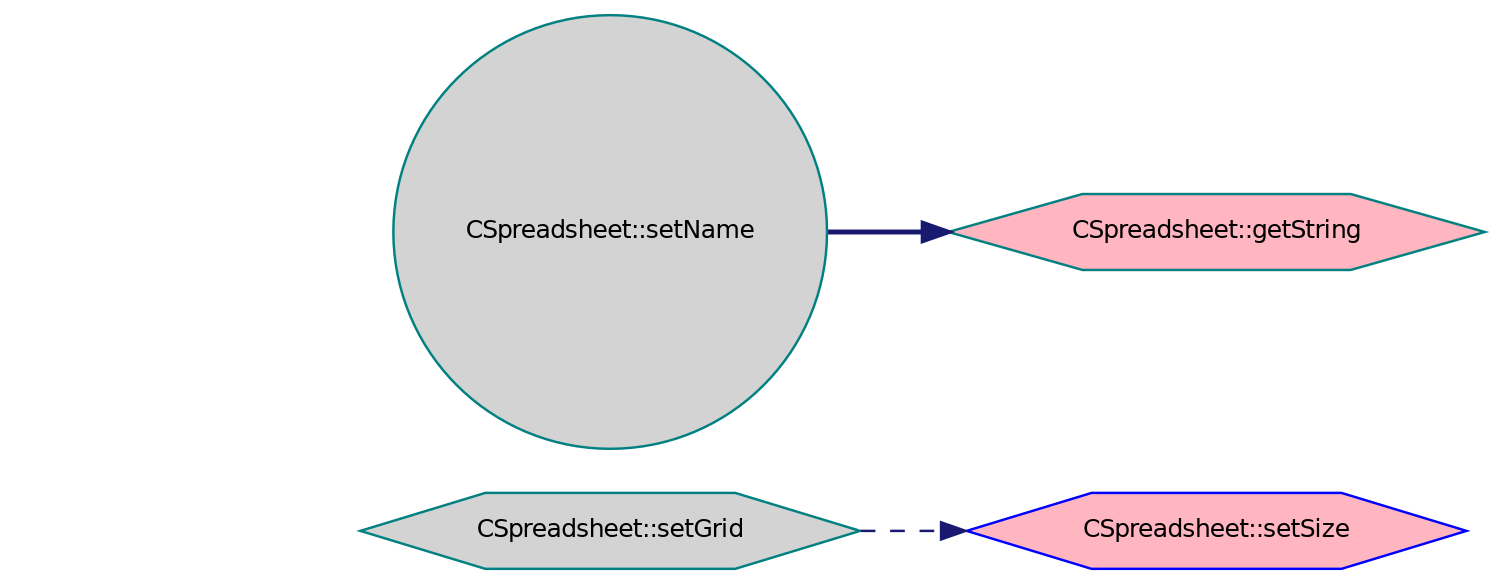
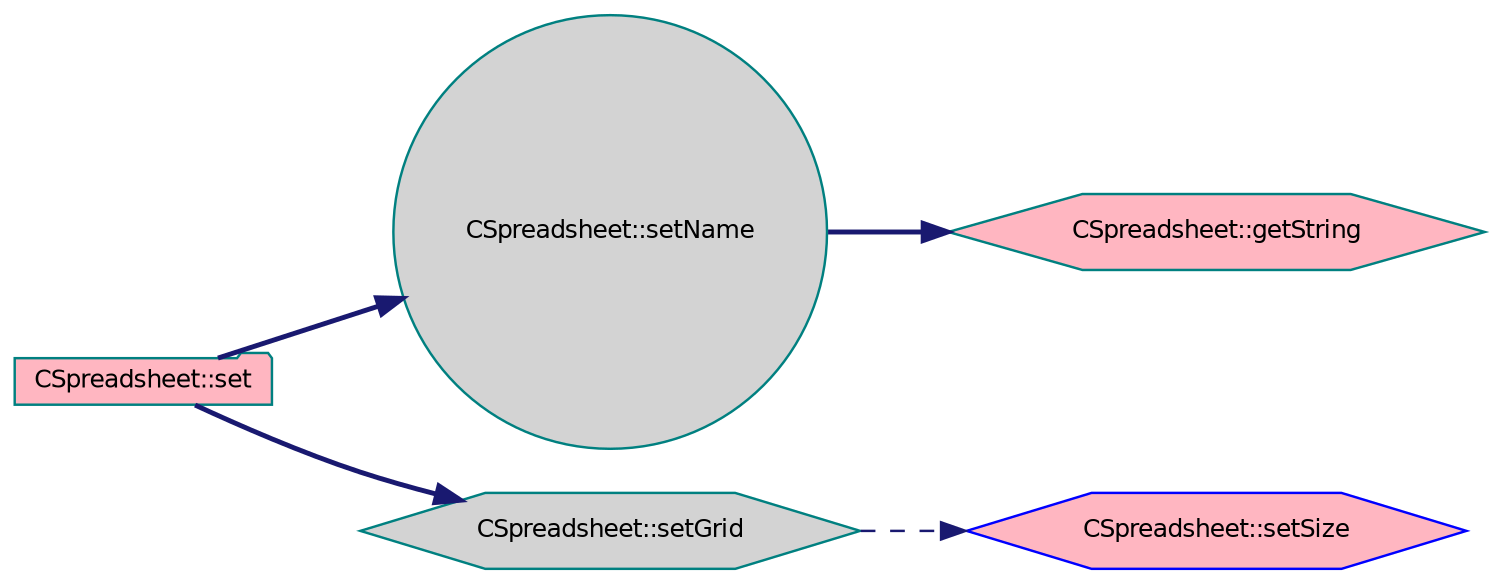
node "CSpreadsheet::set": added
